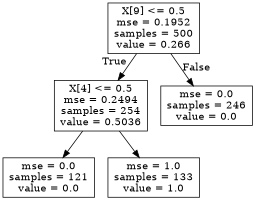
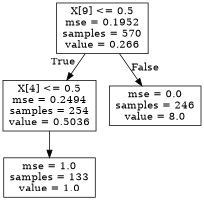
node "X[9] <= 0.5 mse = 0.1952 samples = 500 value = 0.266": label "X[9] <= 0.5 mse = 0.1952 samples = 500 value = 0.266" -> "X[9] <= 0.5 mse = 0.1952 samples = 570 value = 0.266"
node "mse = 0.0 samples = 246 value = 0.0": label "mse = 0.0 samples = 246 value = 0.0" -> "mse = 0.0 samples = 246 value = 8.0"
node "mse = 0.0 samples = 121 value = 0.0": removed
